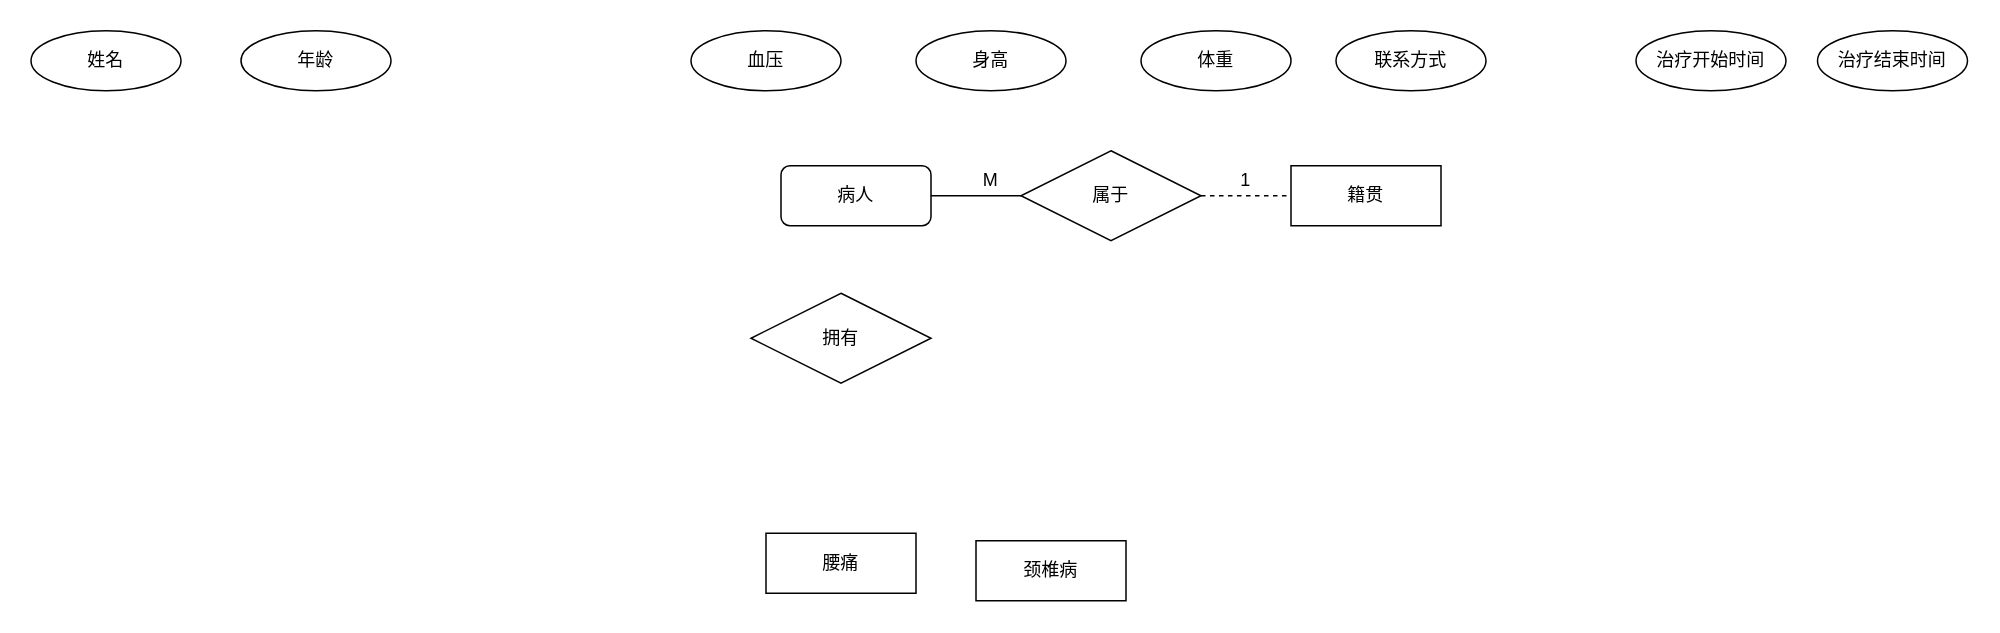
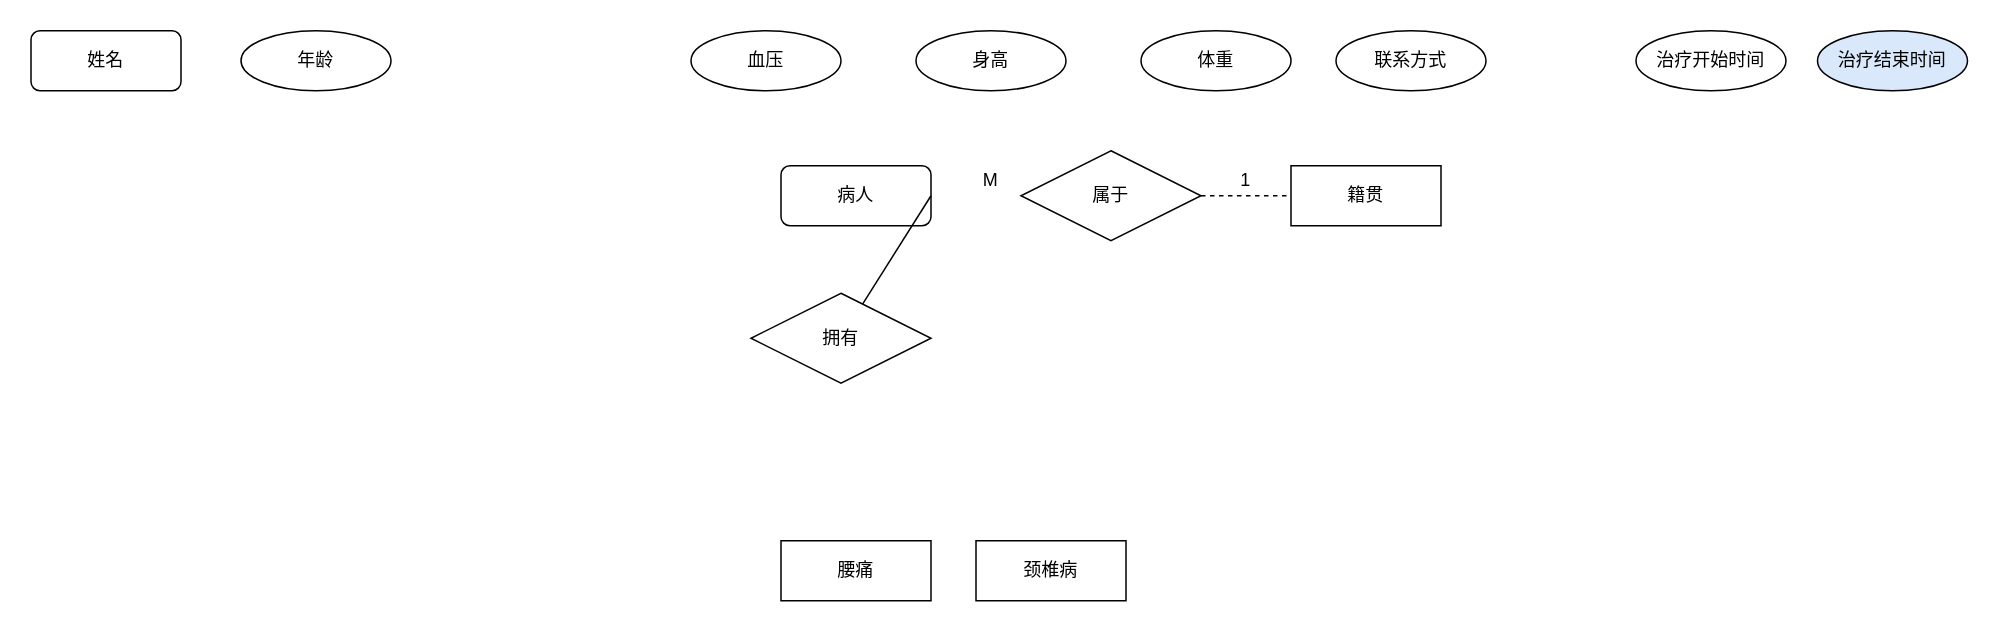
node "姓名": shape ellipse -> rounded rectangle
node "治疗结束时间": fillcolor #ffffff -> #dae8fc
edge "病人" -- "属于": now "病人" -- "拥有"
node "腰痛": moved (841, 563) -> (856, 571)
